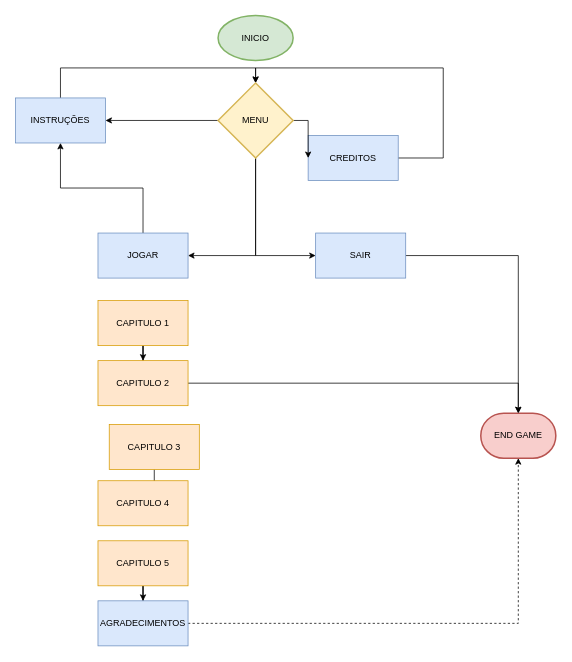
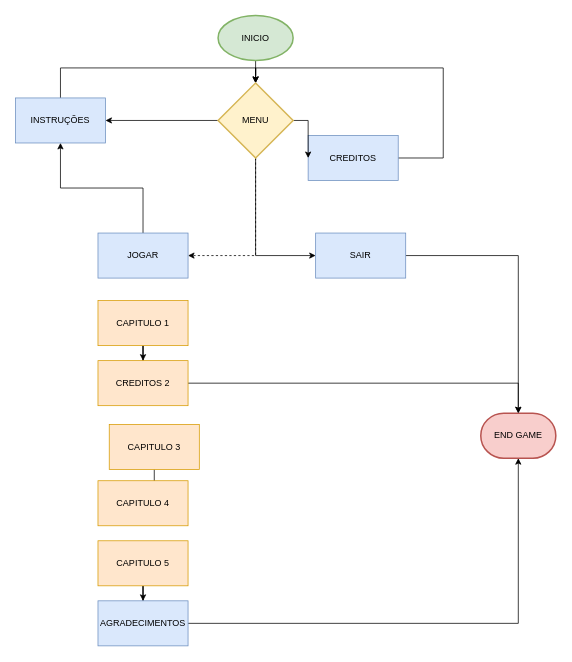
edge "INICIO" -> "MENU": added
edge "MENU" -> "JOGAR": style solid -> dashed
node "CAPITULO 2": label "CAPITULO 2" -> "CREDITOS 2"
edge "AGRADECIMENTOS" -> "END GAME": style dashed -> solid
